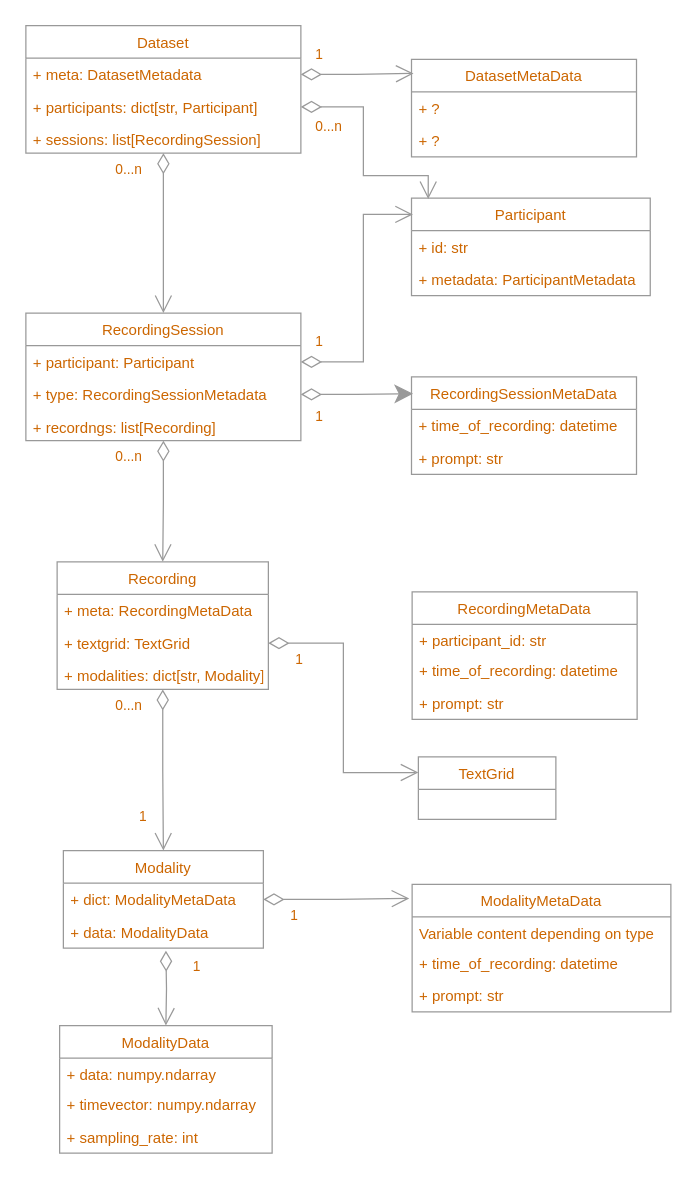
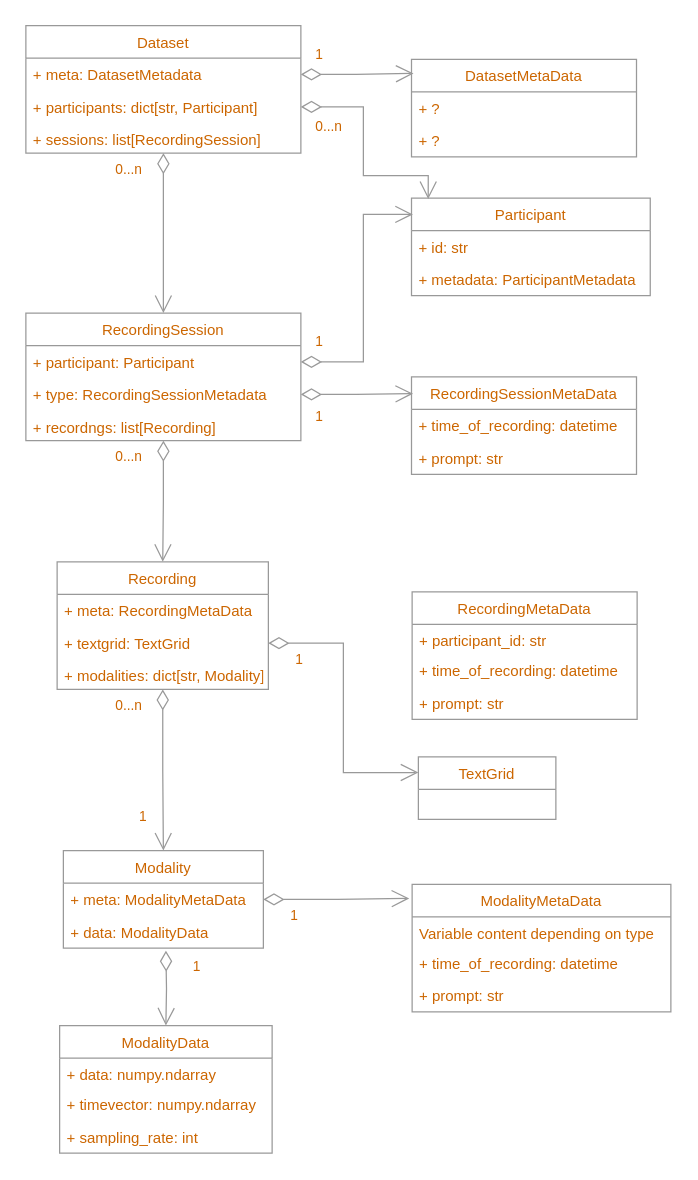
edge "+ type: RecordingSessionMetadata" -- "RecordingSessionMetaData": arrowhead classic -> open
node "+ dict: ModalityMetaData": label "+ dict: ModalityMetaData" -> "+ meta: ModalityMetaData"
